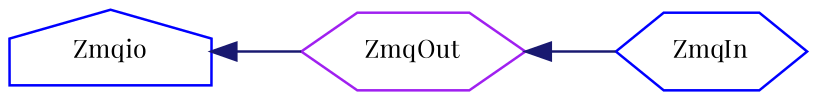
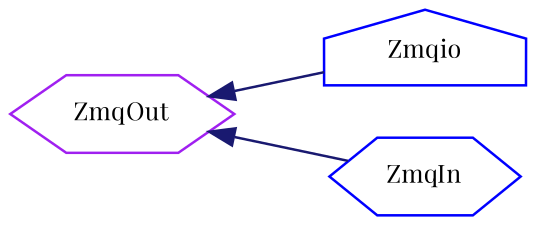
edge "ZmqOut" -> "Zmqio": reversed
